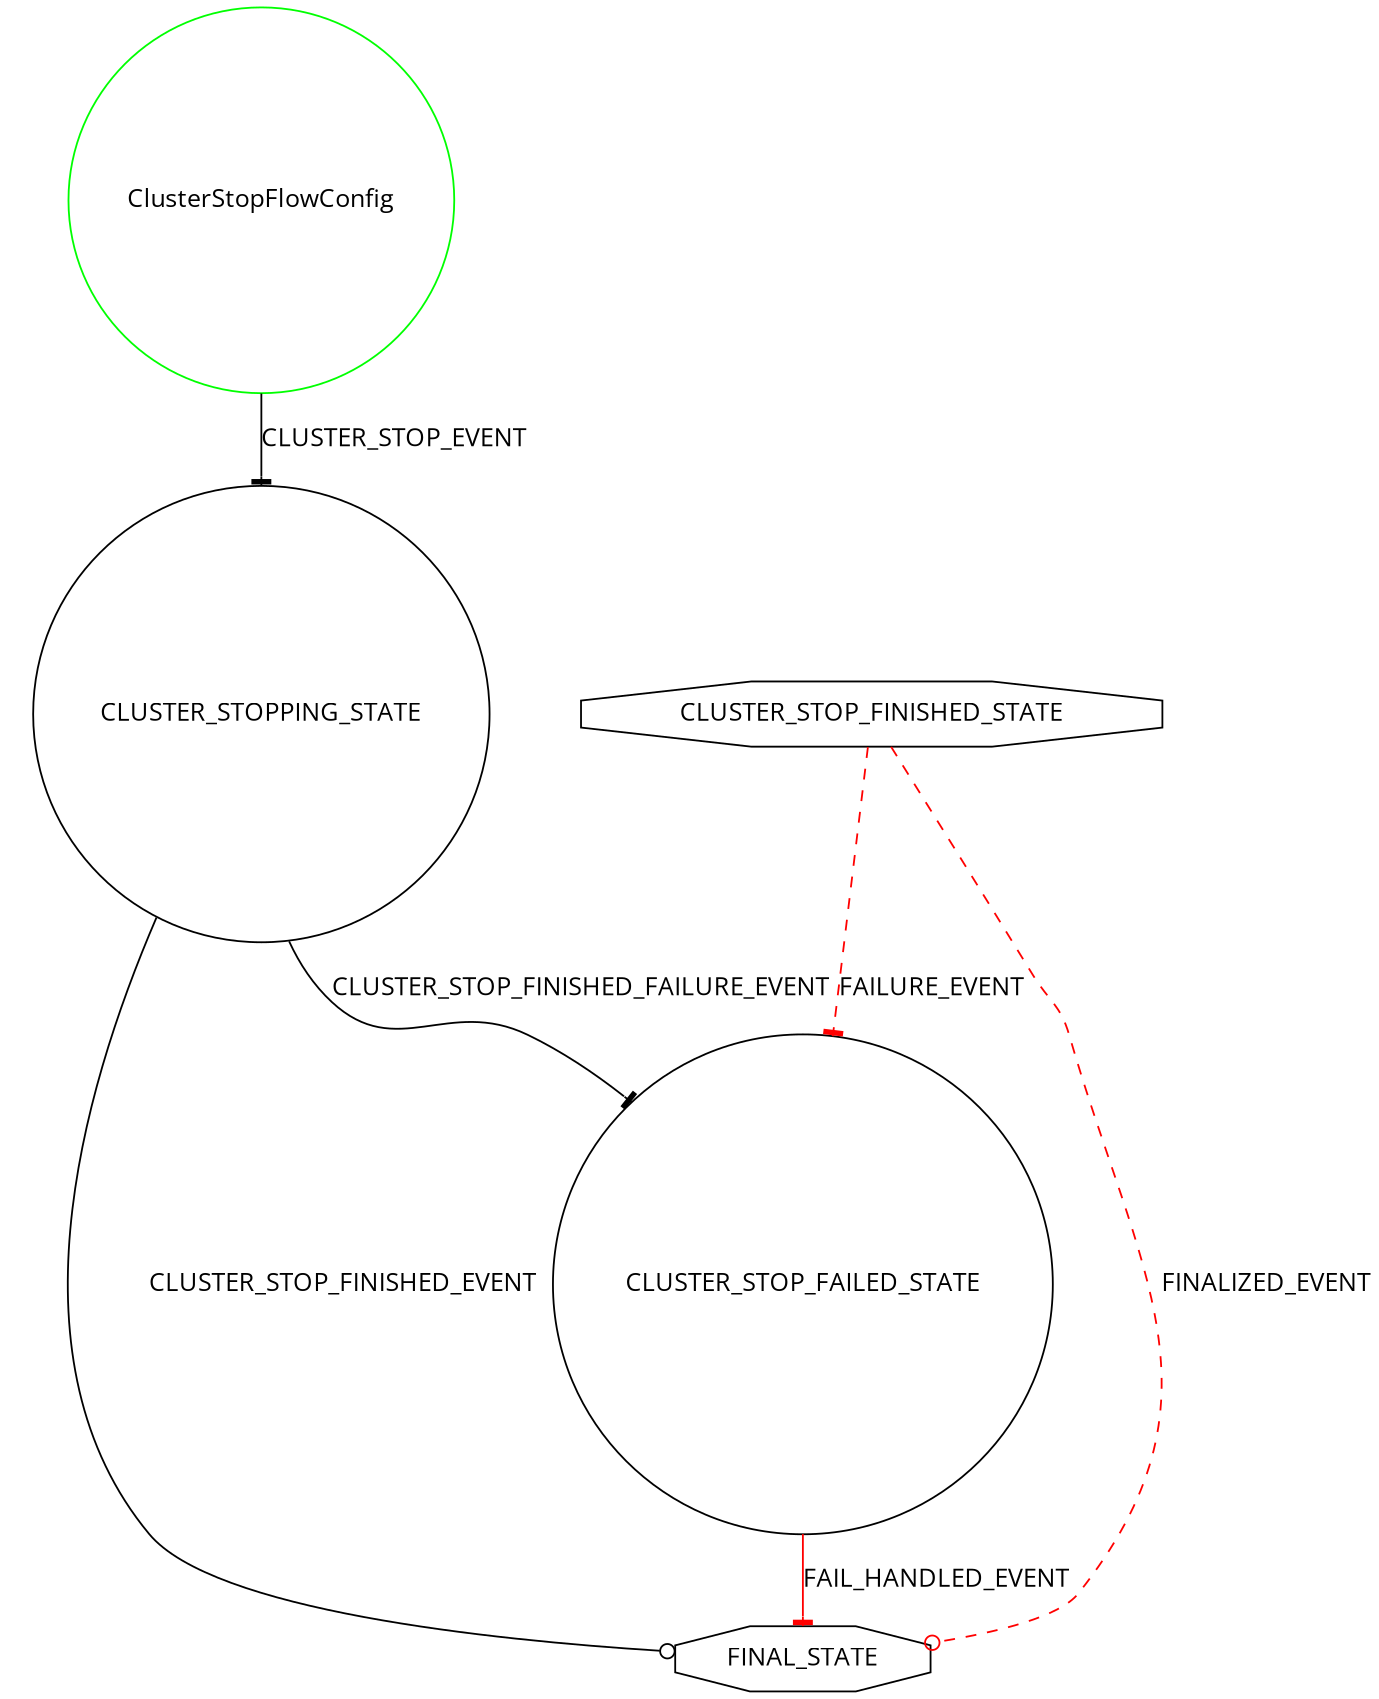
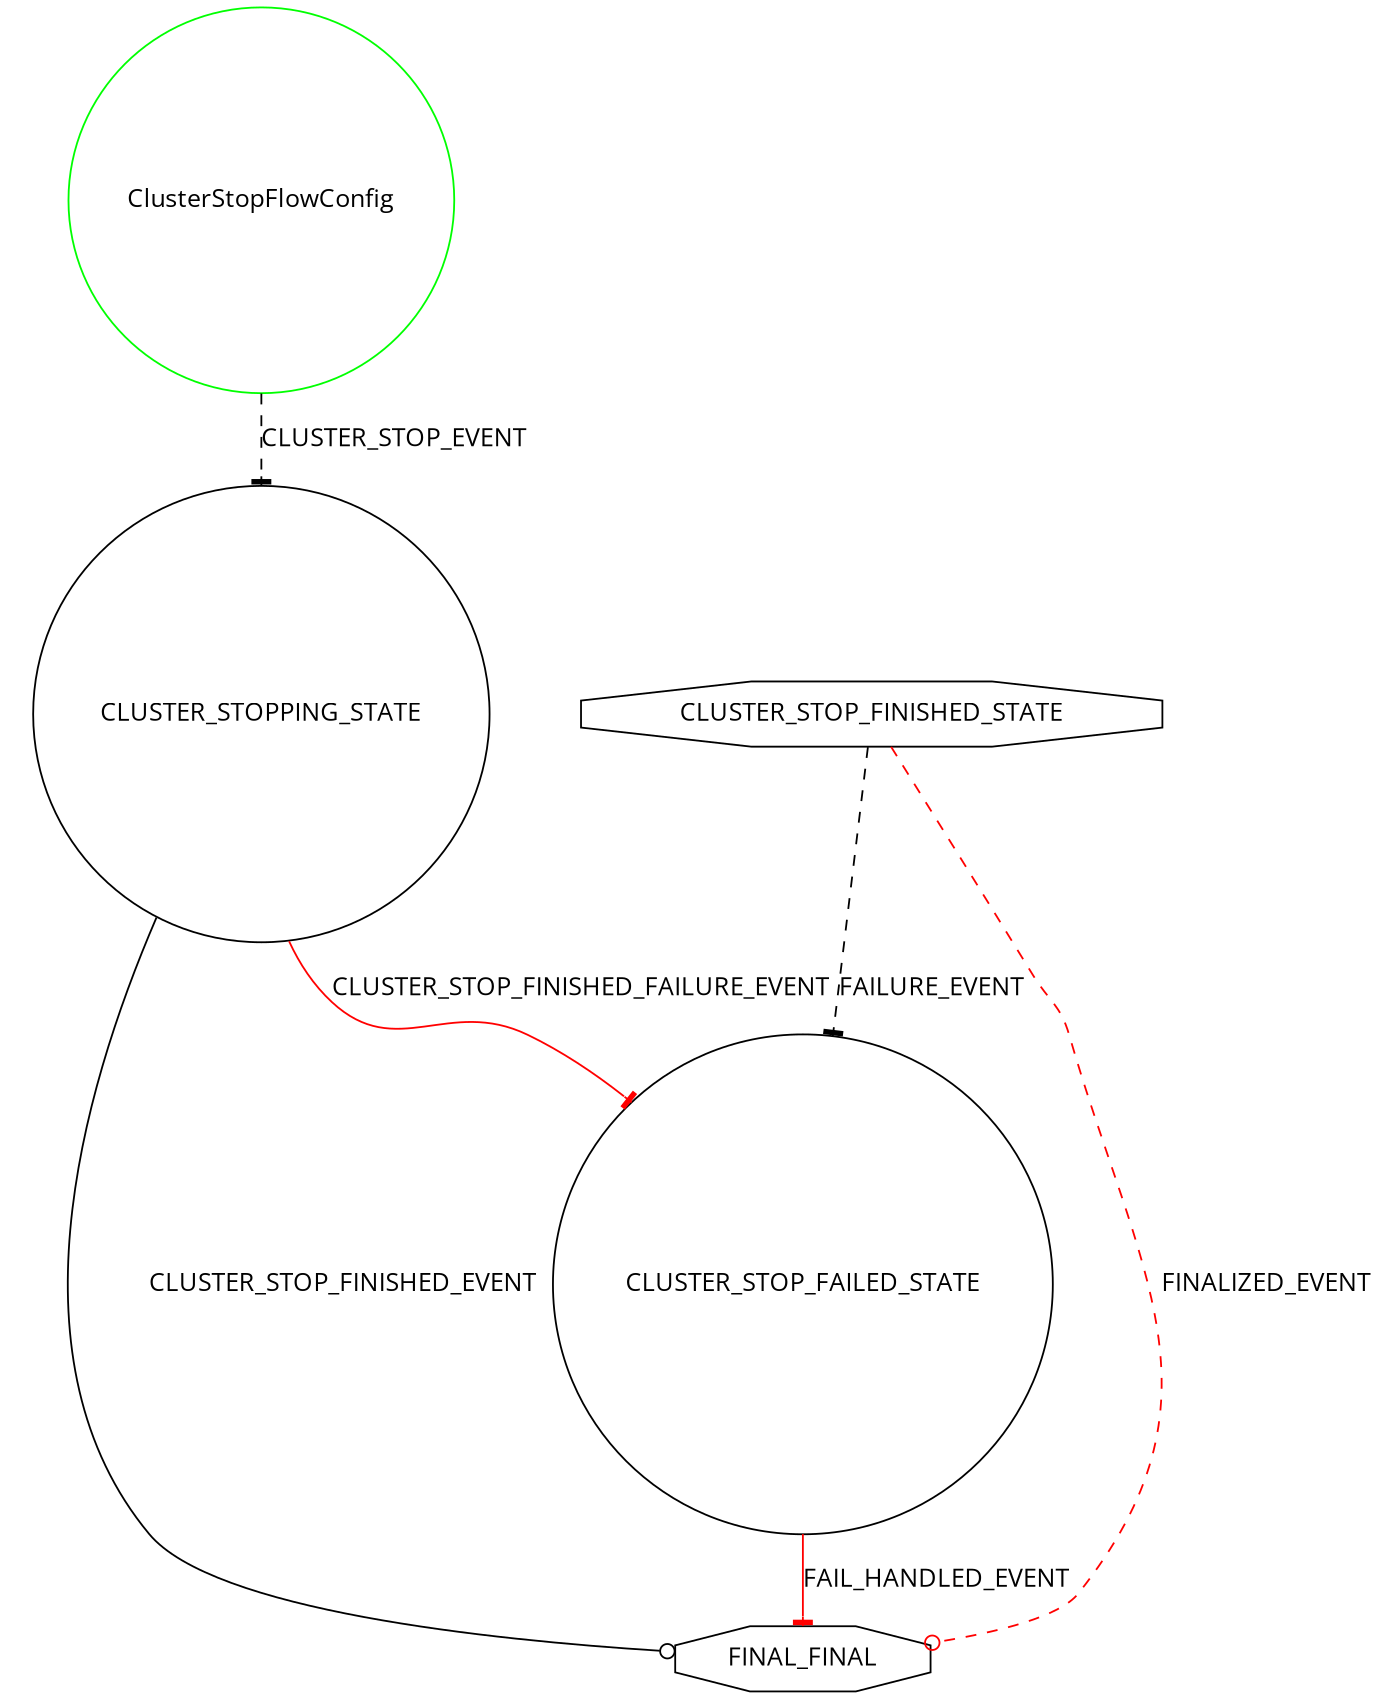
edge "ClusterStopFlowConfig" -> "CLUSTER_STOPPING_STATE": style solid -> dashed
edge "CLUSTER_STOP_FINISHED_STATE" -> "CLUSTER_STOP_FAILED_STATE": color red -> black
edge "CLUSTER_STOPPING_STATE" -> "CLUSTER_STOP_FAILED_STATE": color black -> red
node "FINAL_STATE": label "FINAL_STATE" -> "FINAL_FINAL"
